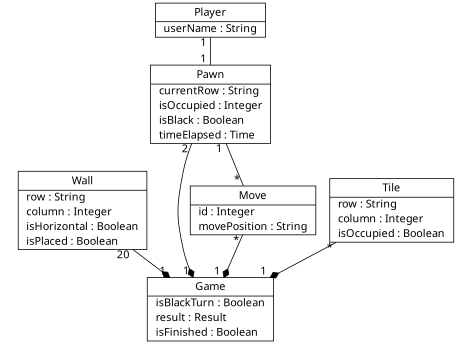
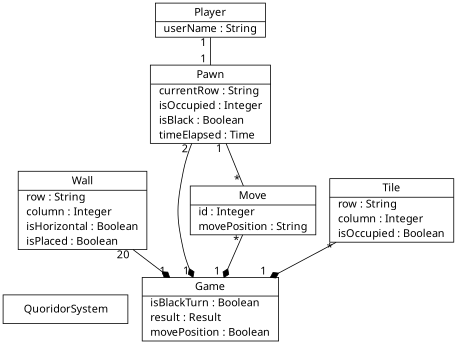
node "QuoridorSystem": added
node "Game": text "isFinished : Boolean" -> "movePosition : Boolean"
